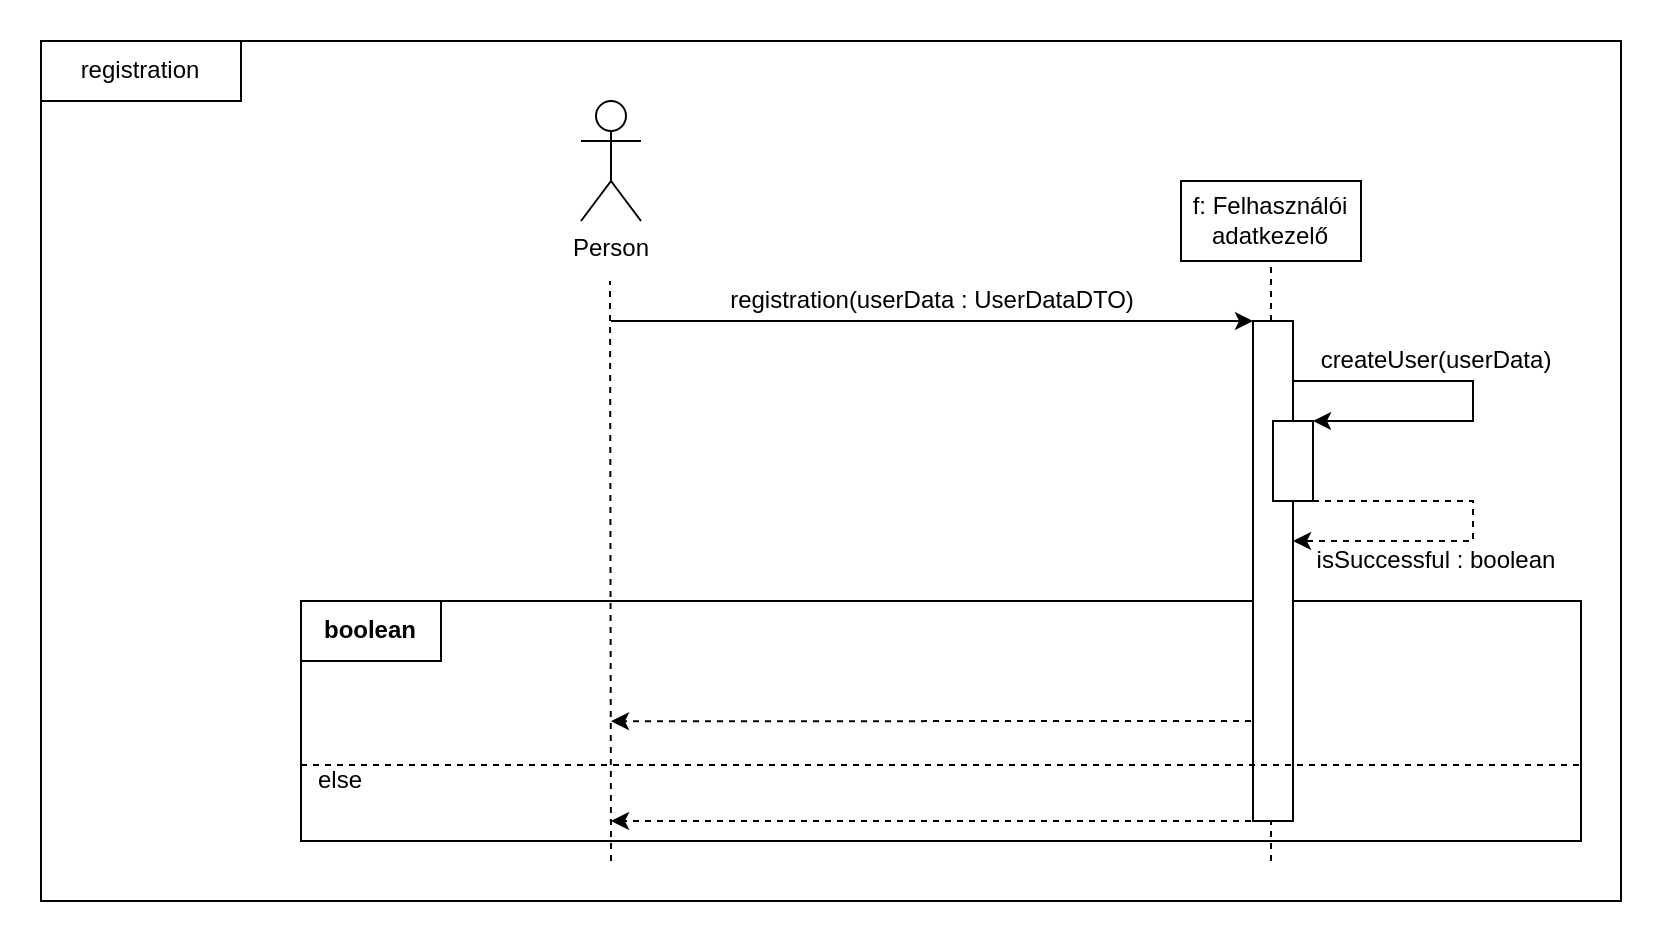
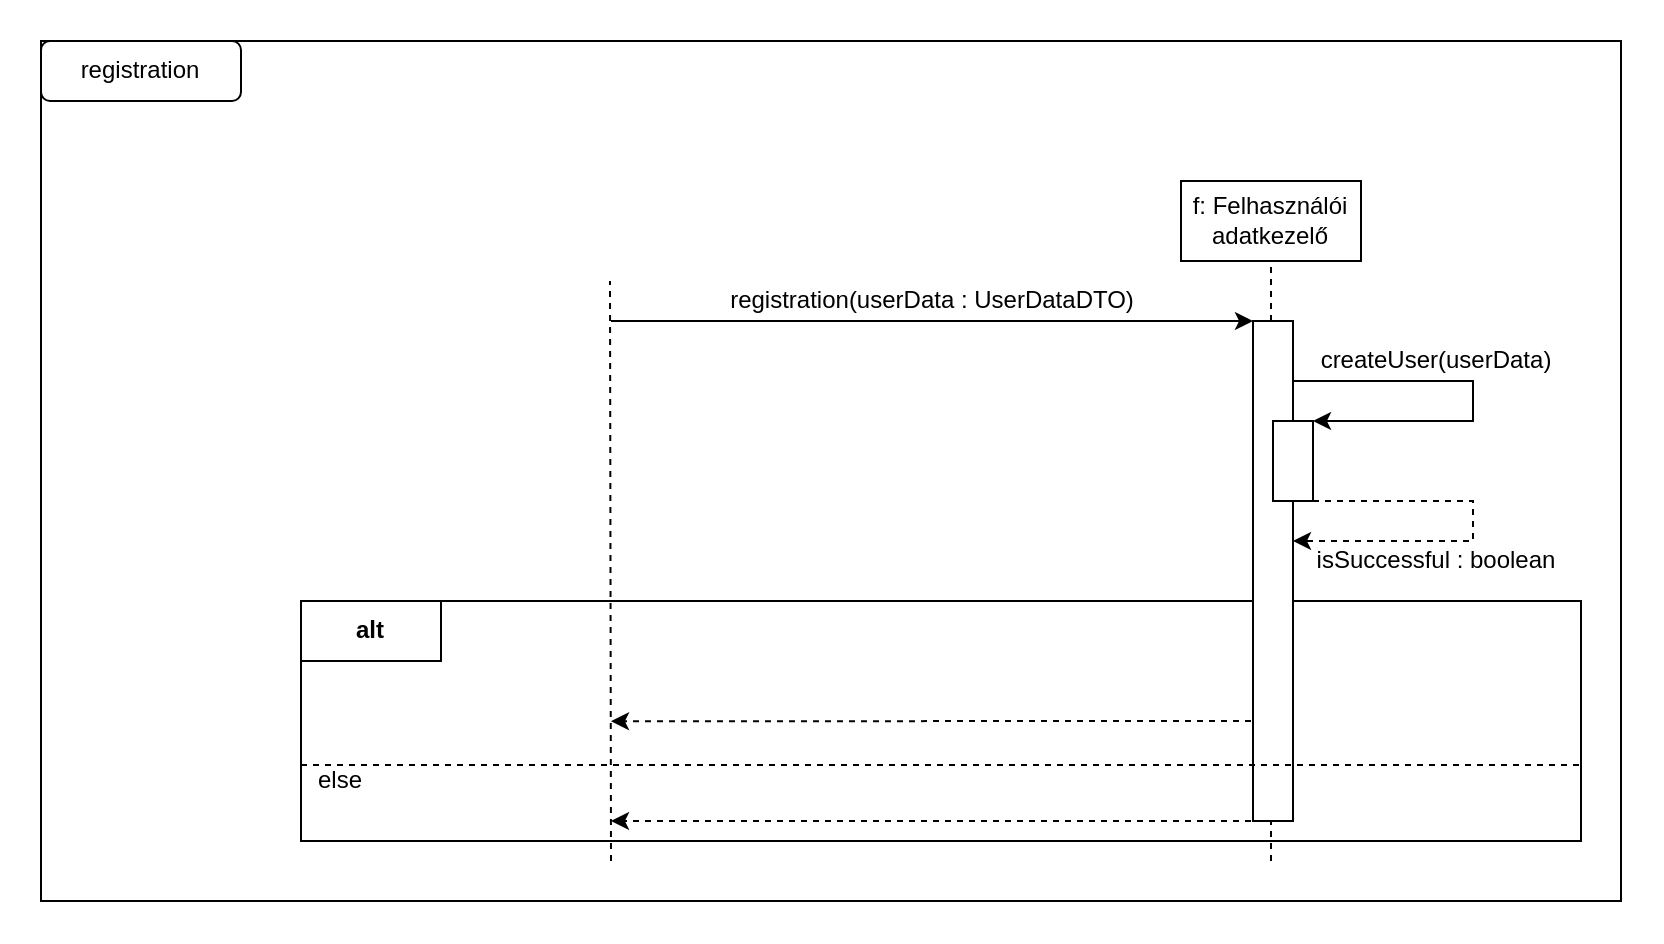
node "registration": shape rectangle -> rounded rectangle
node "Person": removed
node "boolean": label "boolean" -> "alt"
